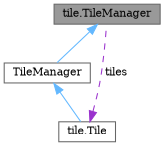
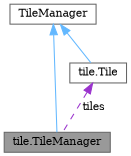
edge "TileManager" -> "tile.TileManager": reversed
